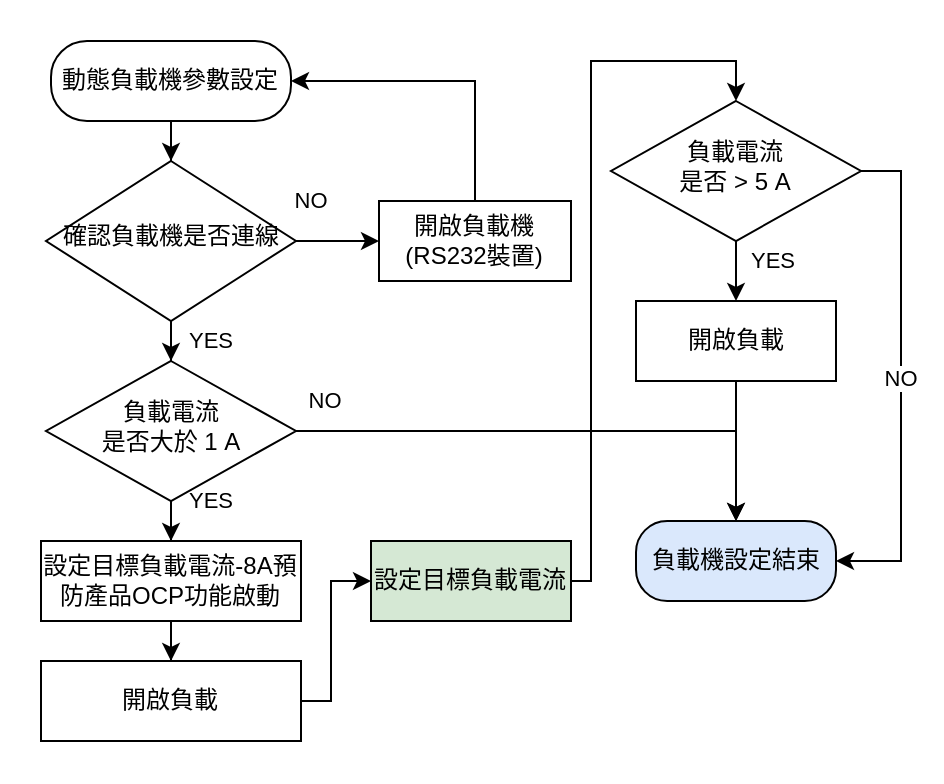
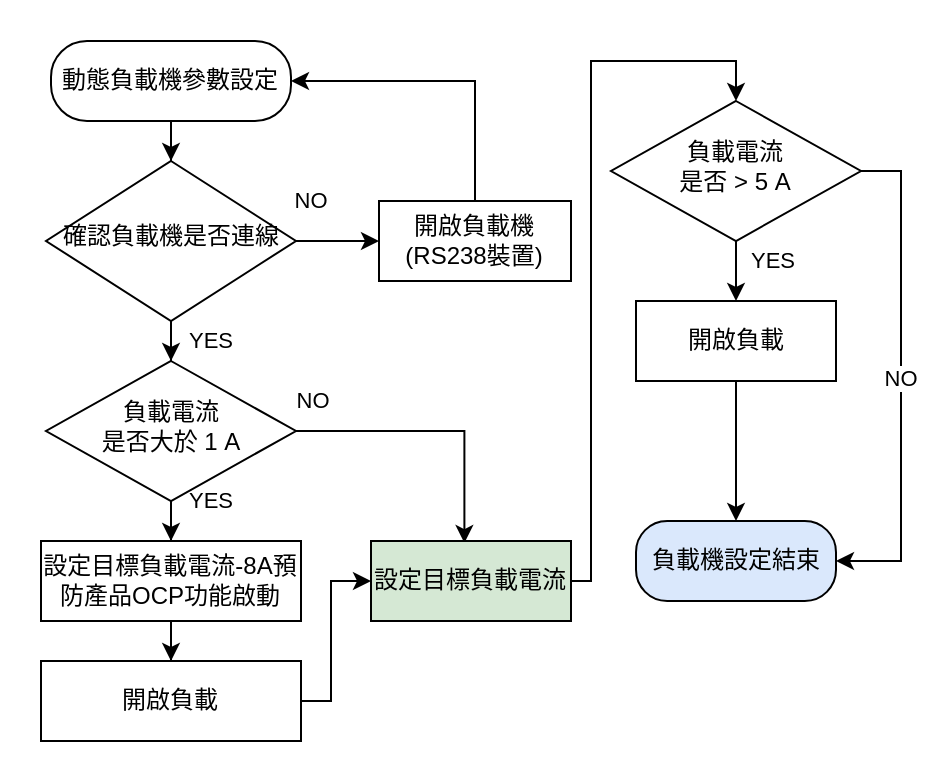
node "開啟負載機 (RS232裝置)": label "開啟負載機 (RS232裝置)" -> "開啟負載機 (RS238裝置)"
edge "負載電流 是否大於 1 A" -> "負載機設定結束": now "負載電流 是否大於 1 A" -> "設定目標負載電流"
